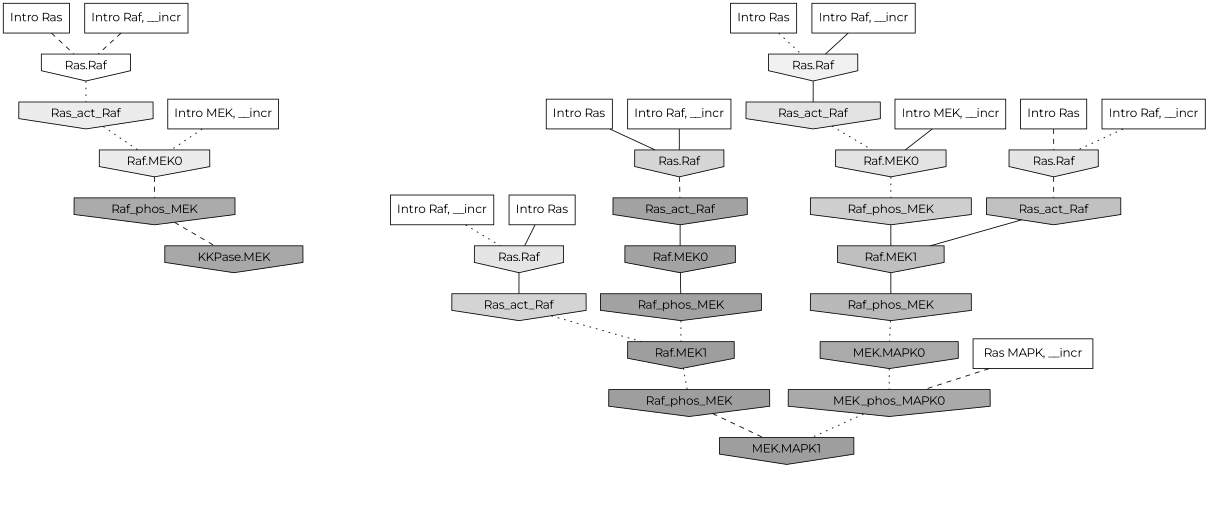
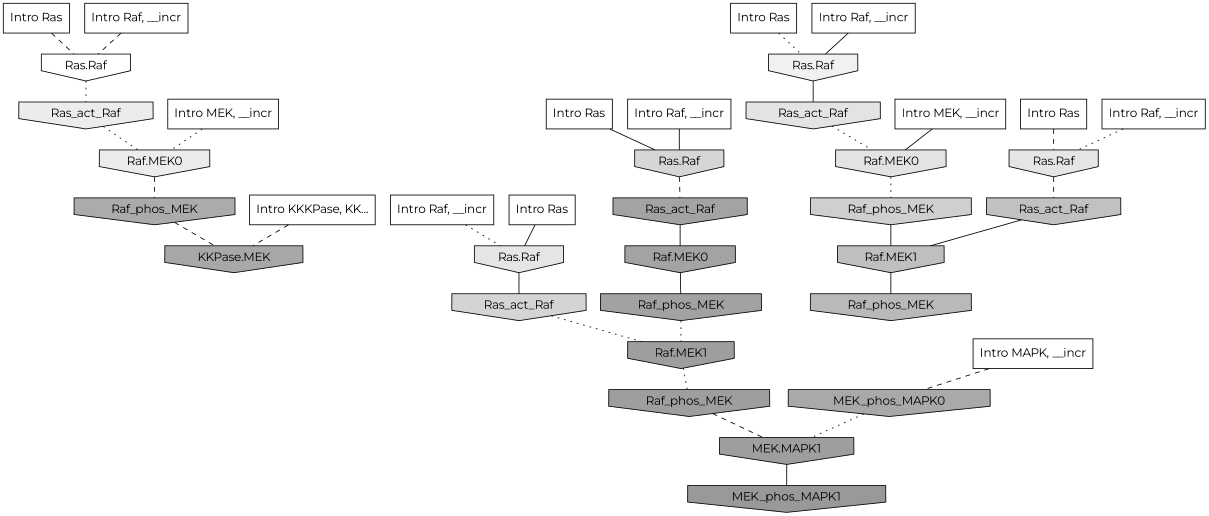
node "Intro KKKPase, KK...": added
node "MEK.MAPK0": removed
node "Ras MAPK, __incr": label "Ras MAPK, __incr" -> "Intro MAPK, __incr"
node "MEK_phos_MAPK1": added
